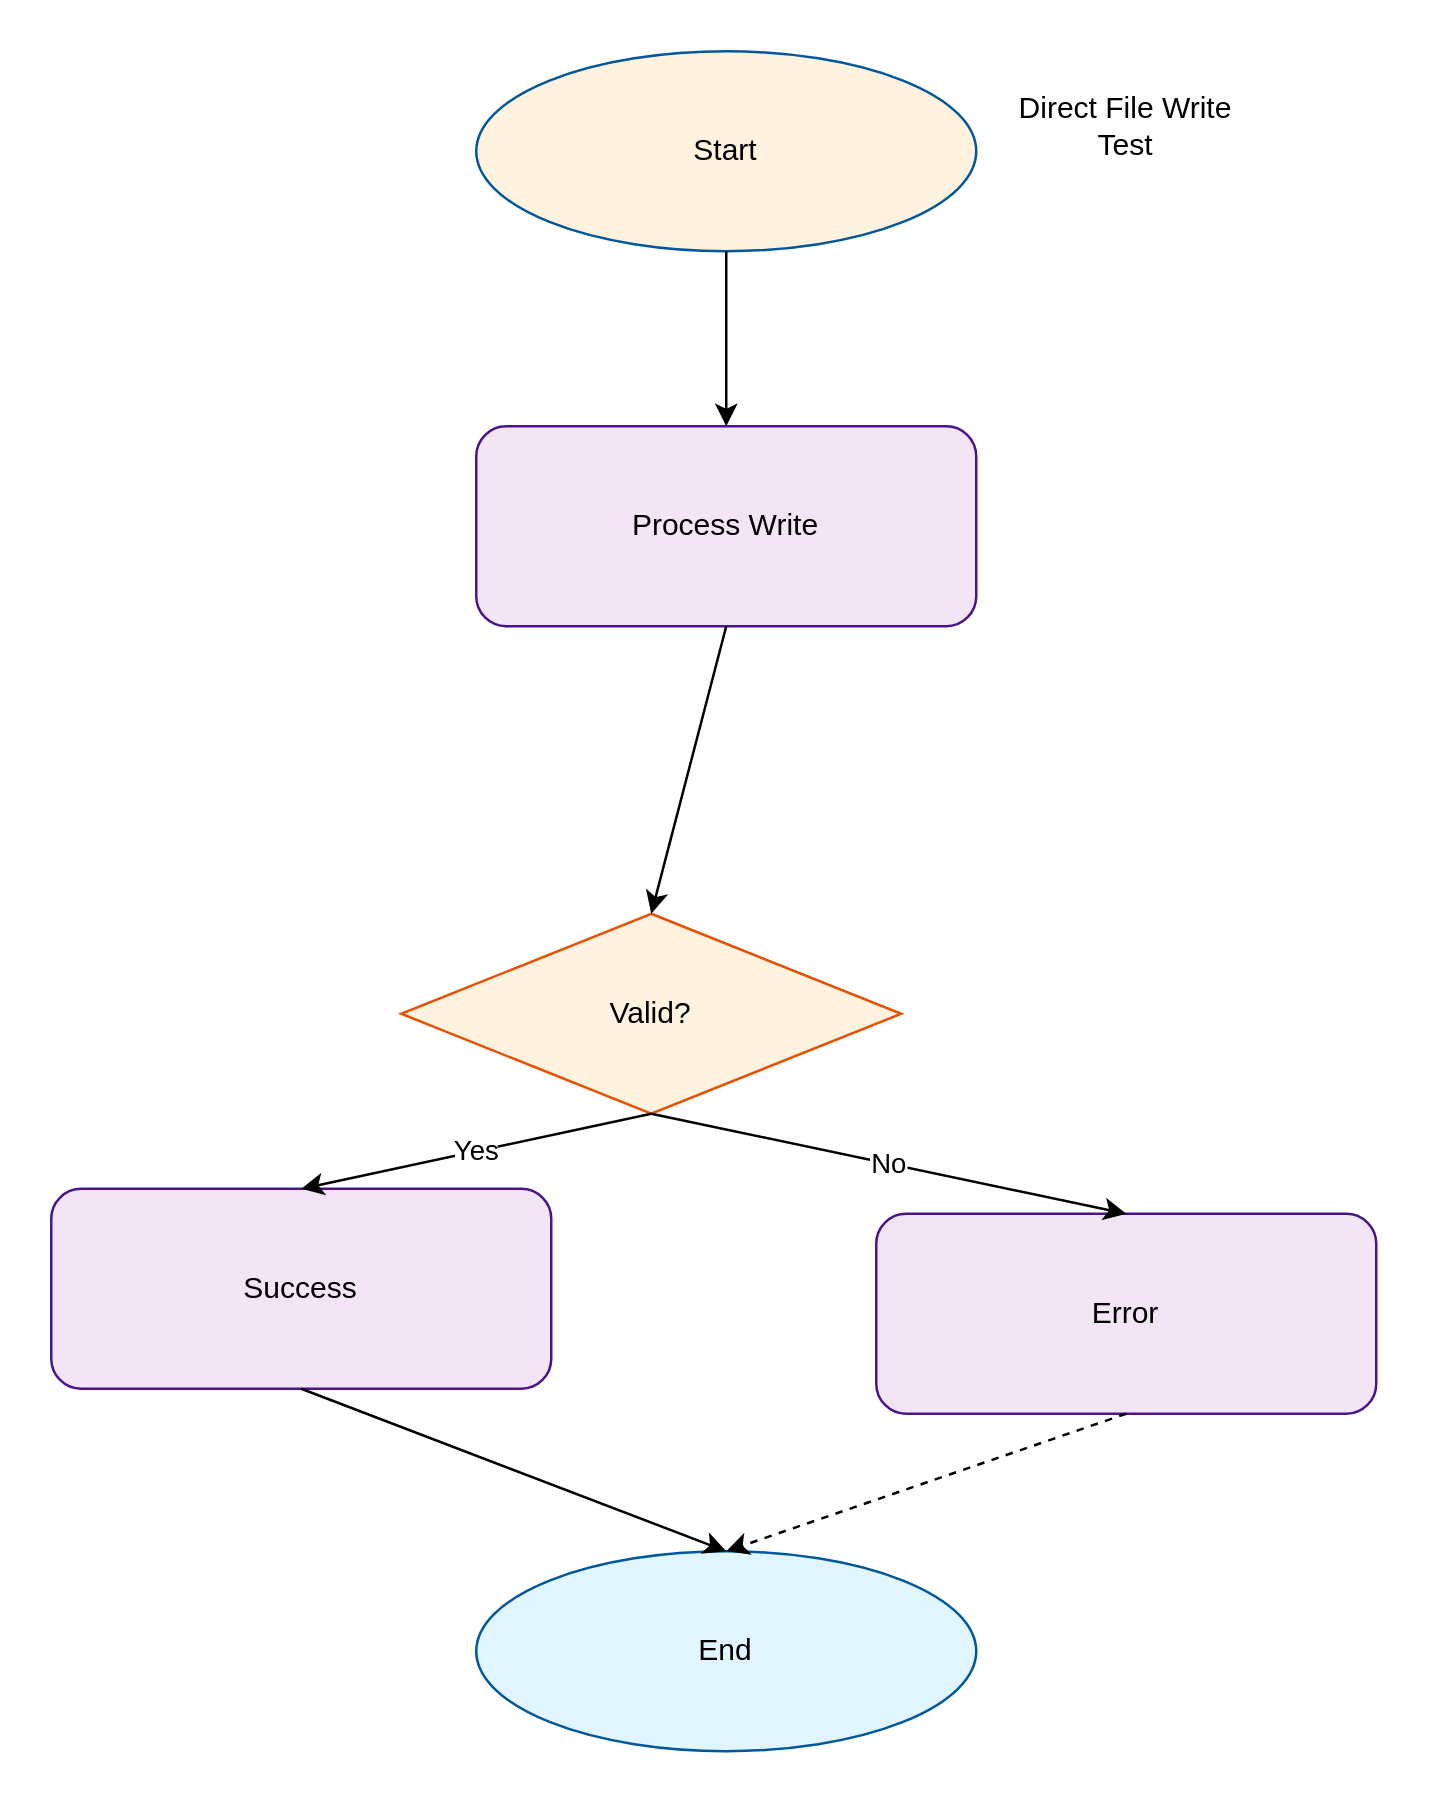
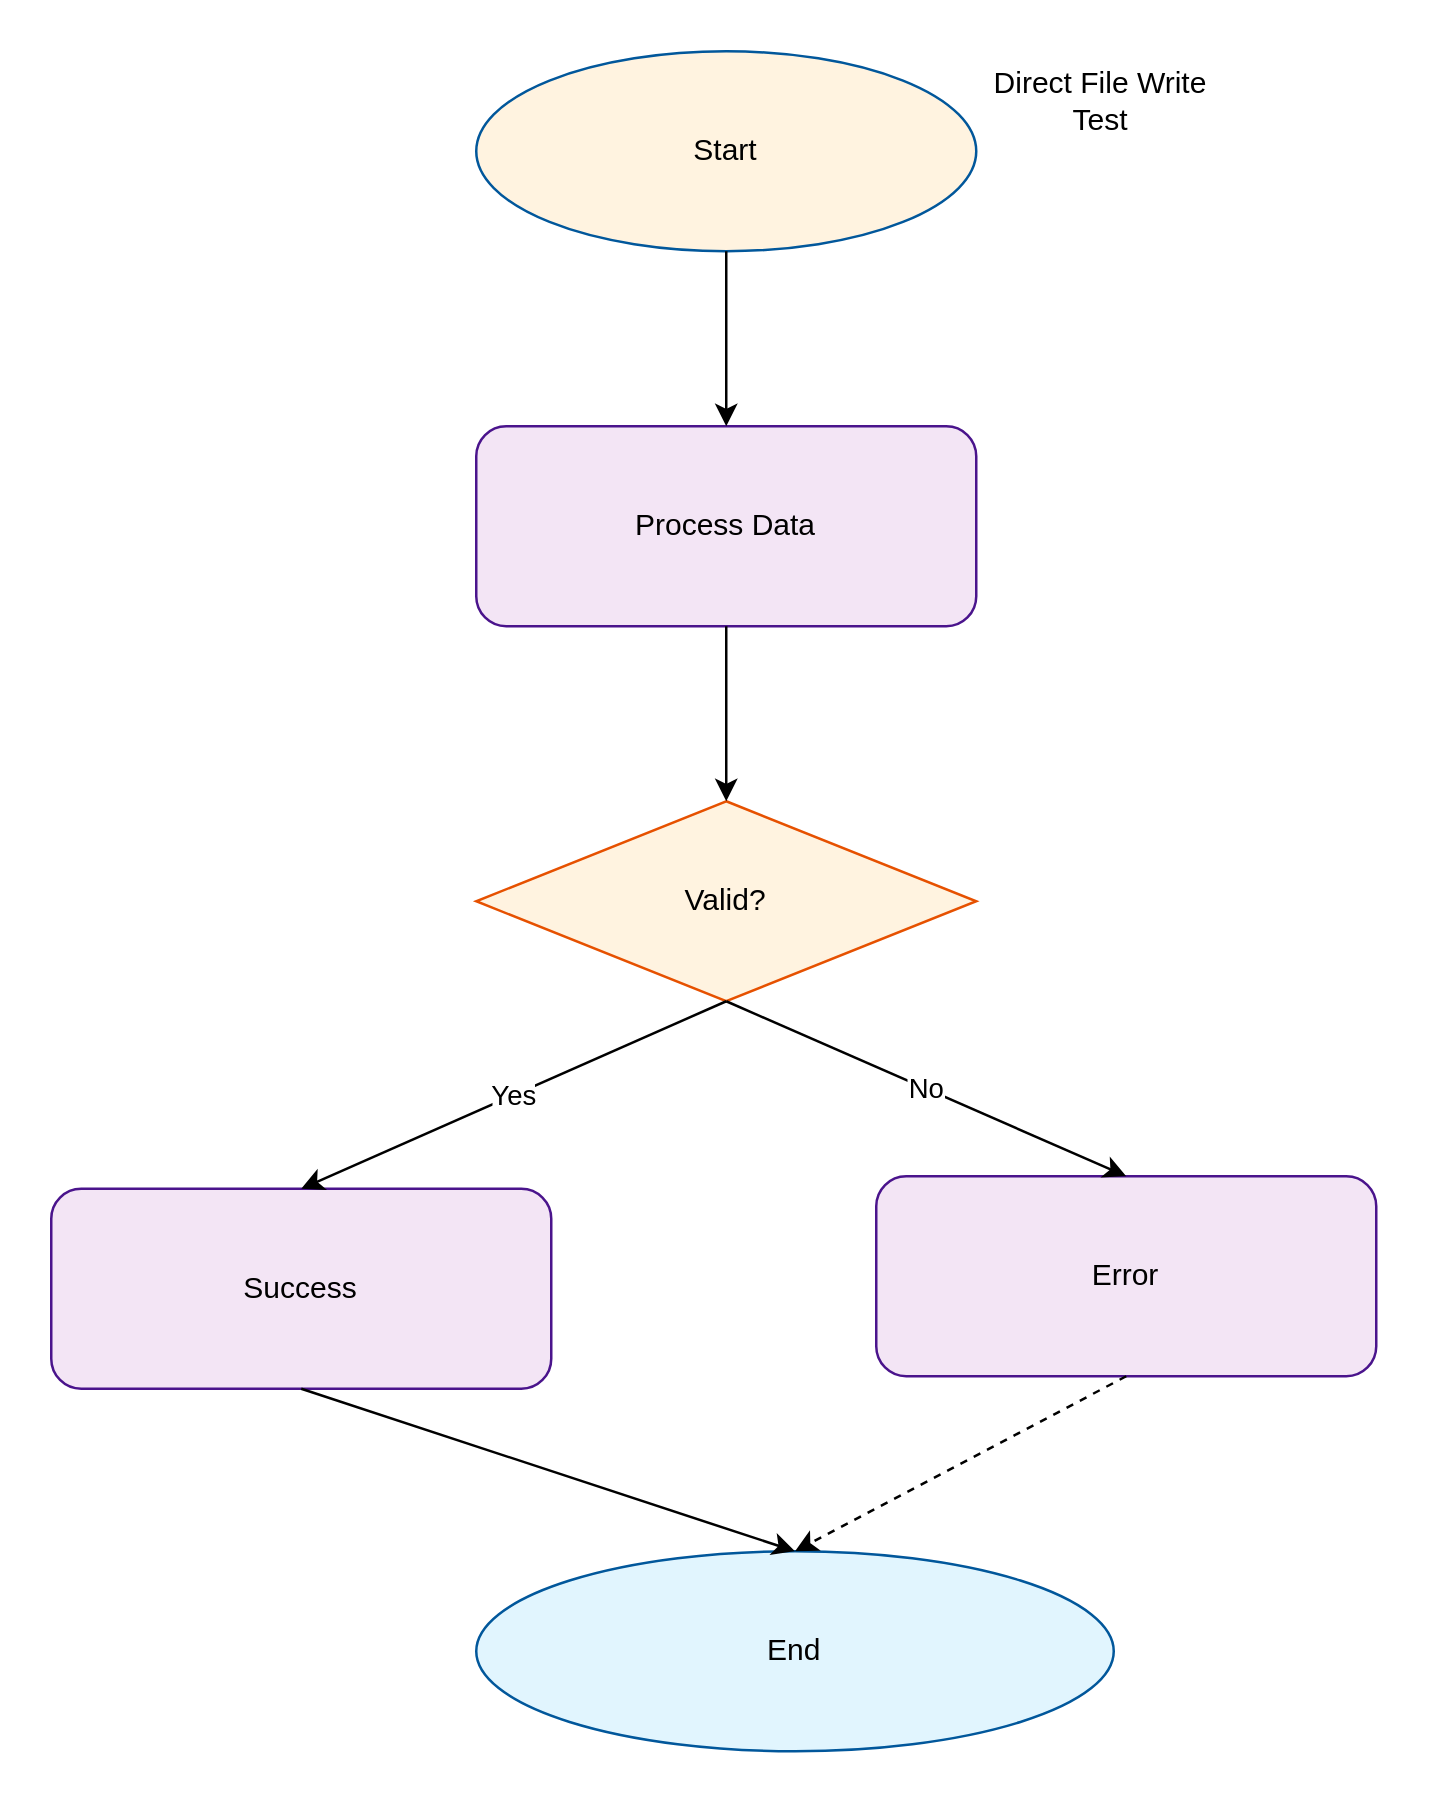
node "Direct File Write Test": moved (1126, 126) -> (1101, 101)
node "Process Write": label "Process Write" -> "Process Data"
node "Valid?": moved (651, 1014) -> (726, 901)
node "Error": moved (1126, 1314) -> (1126, 1276)
node "End": size 500x200 -> 638x200
